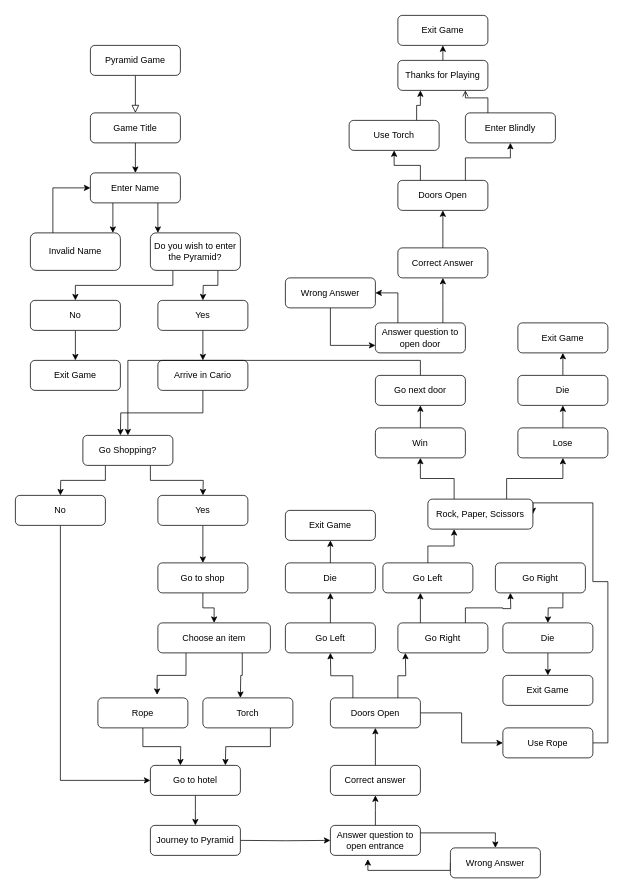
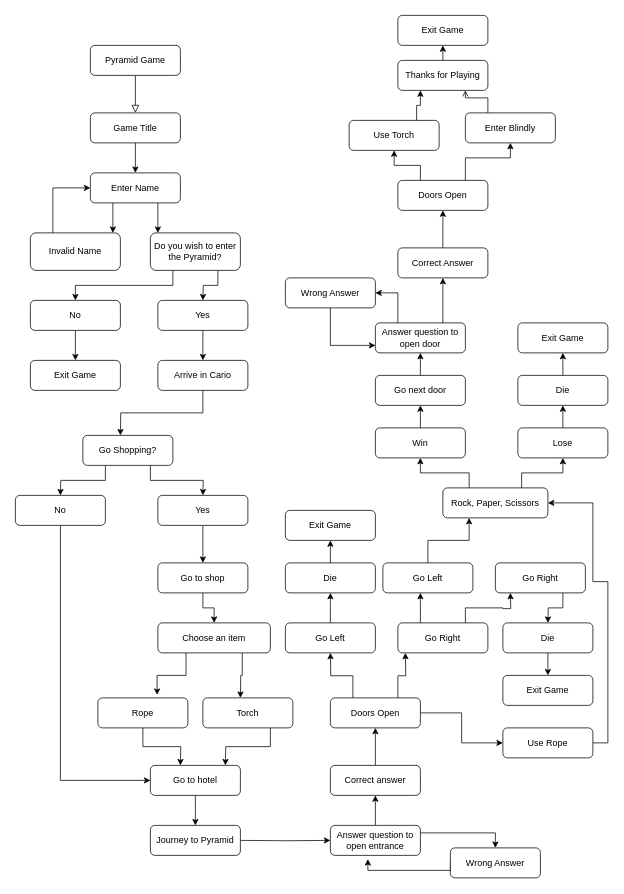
edge "Go next door" -> "Go Shopping?": now "Go next door" -> "Answer question to open door"
node "Rock, Paper, Scissors": moved (480, 514) -> (495, 503)
